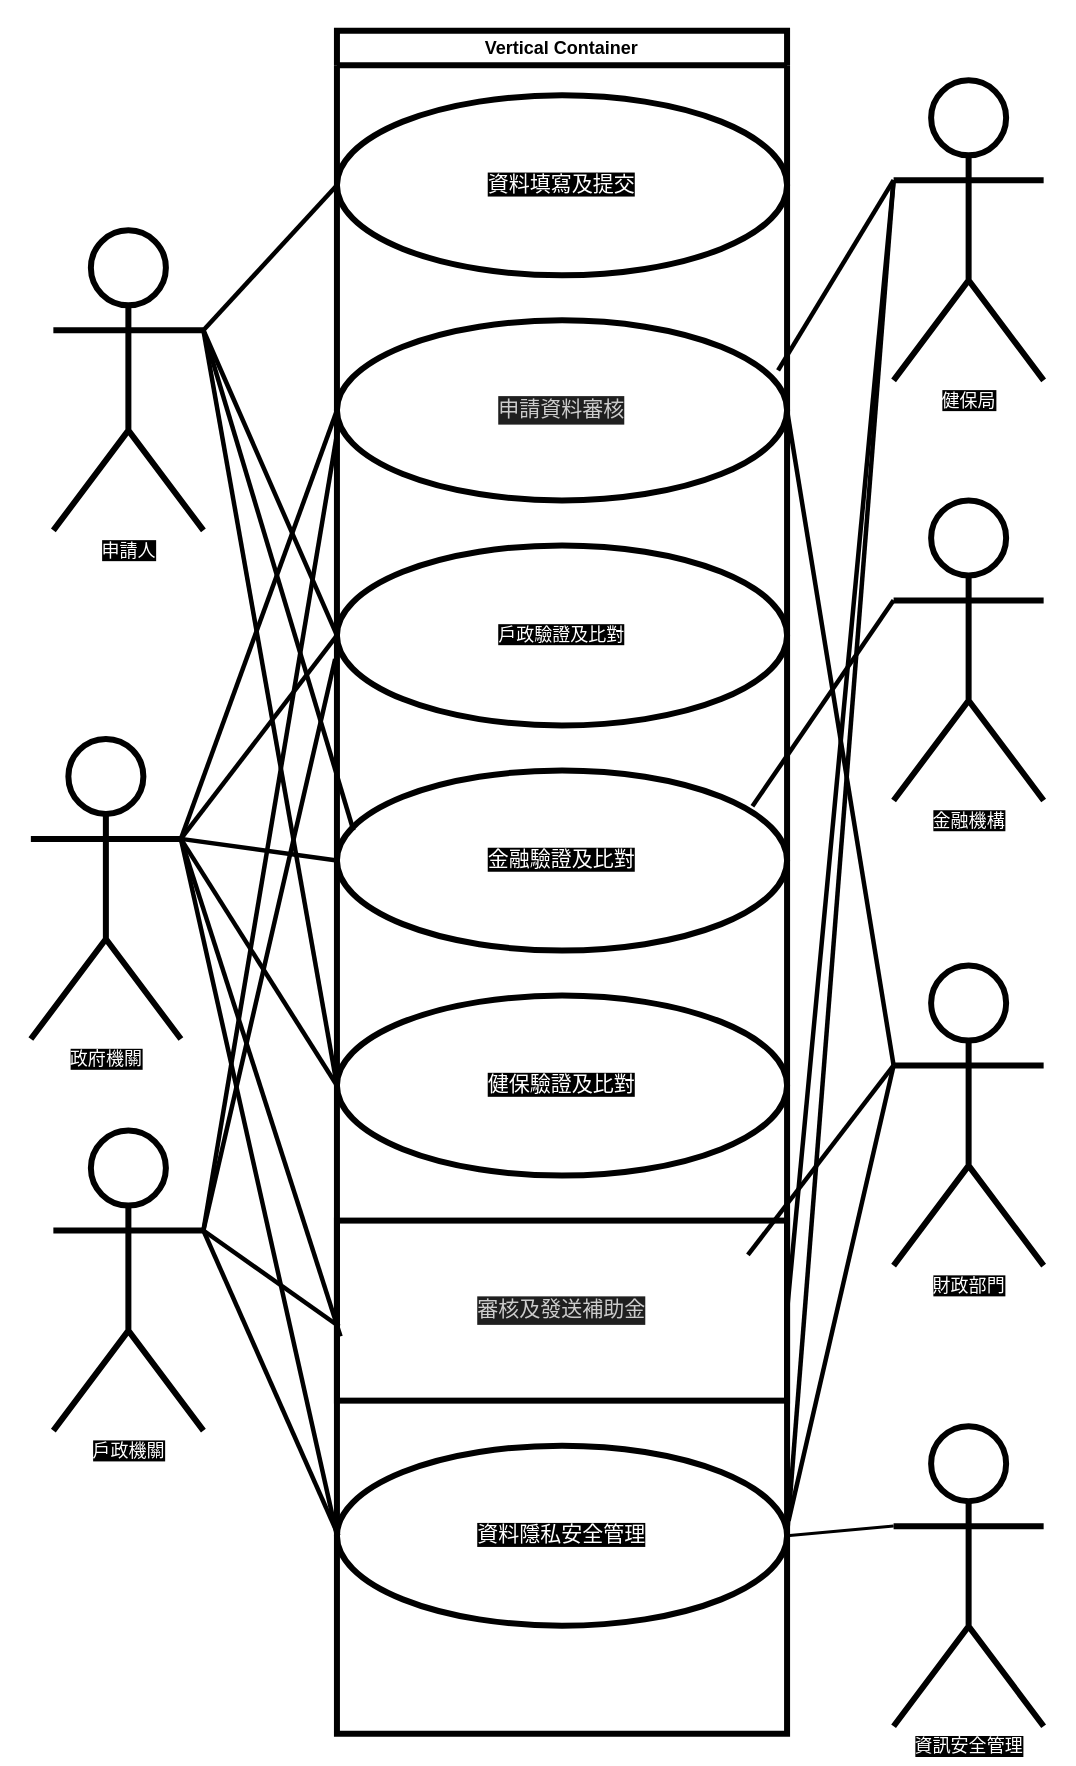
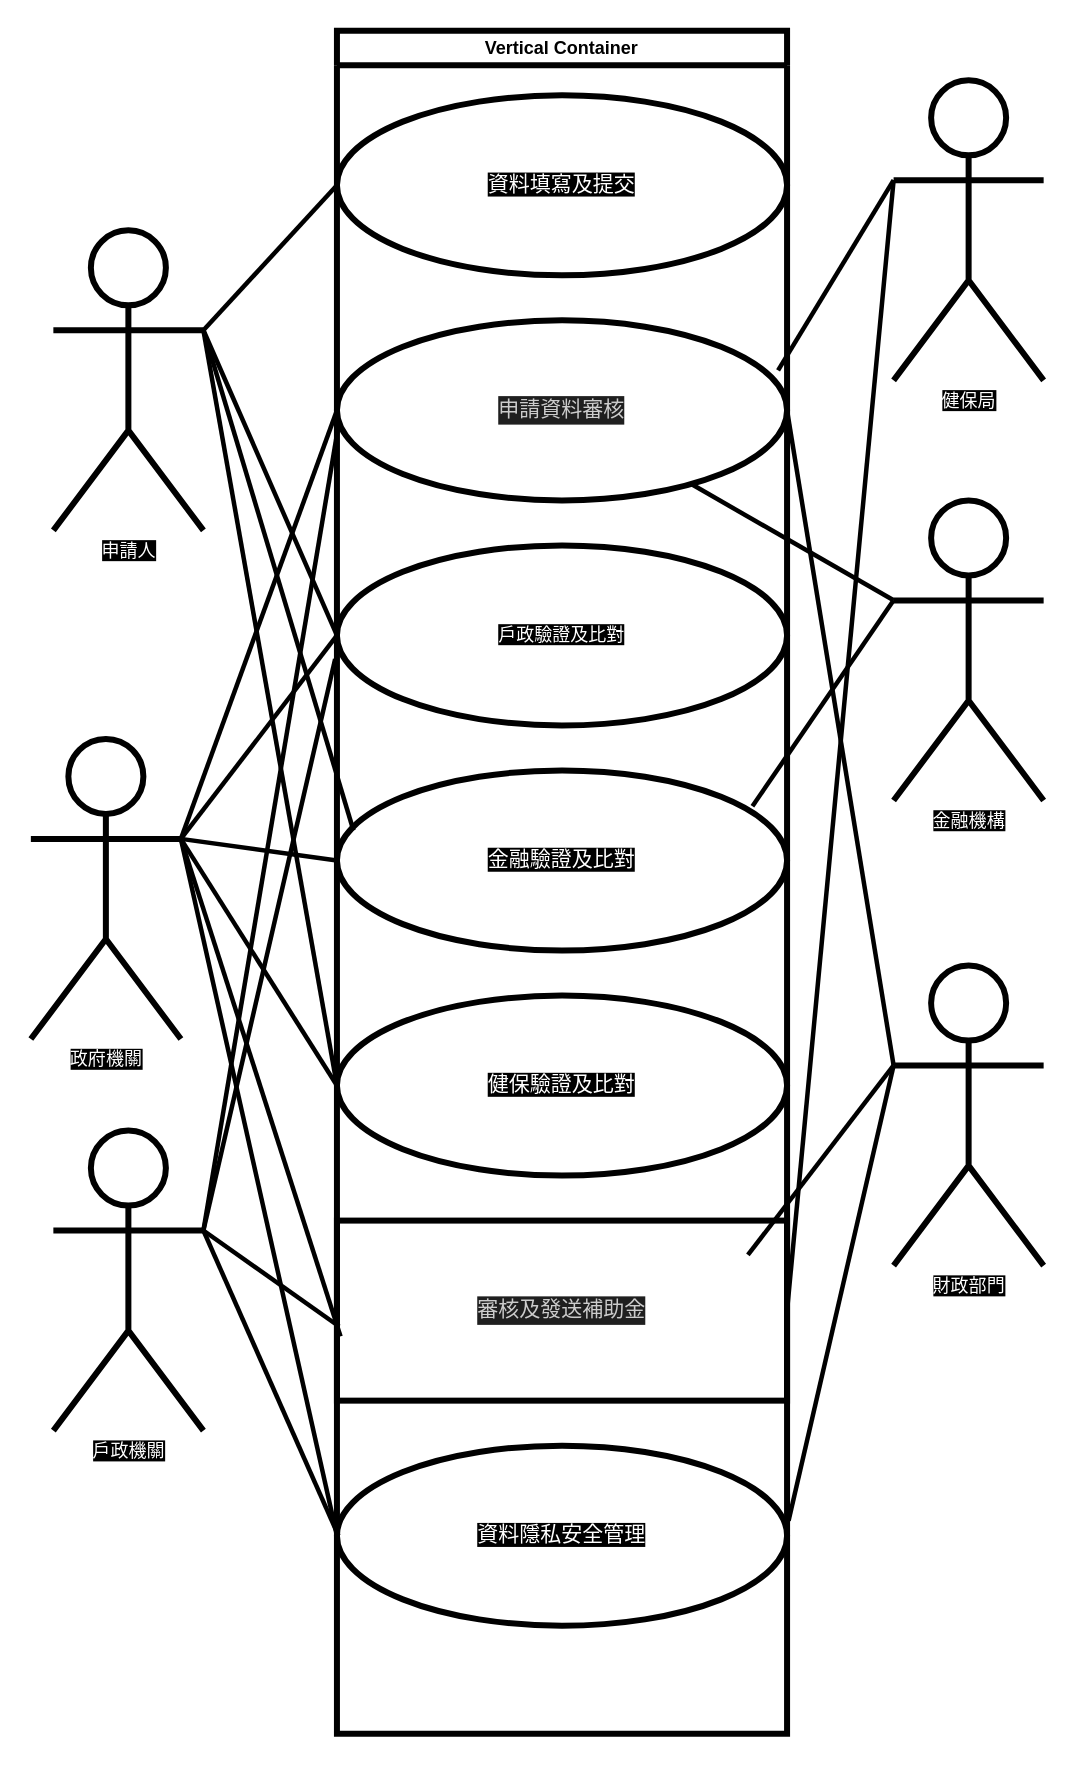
edge "申請資料審核" -- "金融機構": added
edge "健保局" -- "資料隱私安全管理": removed
edge "資料隱私安全管理" -- "資訊安全管理": removed
node "資訊安全管理": removed
